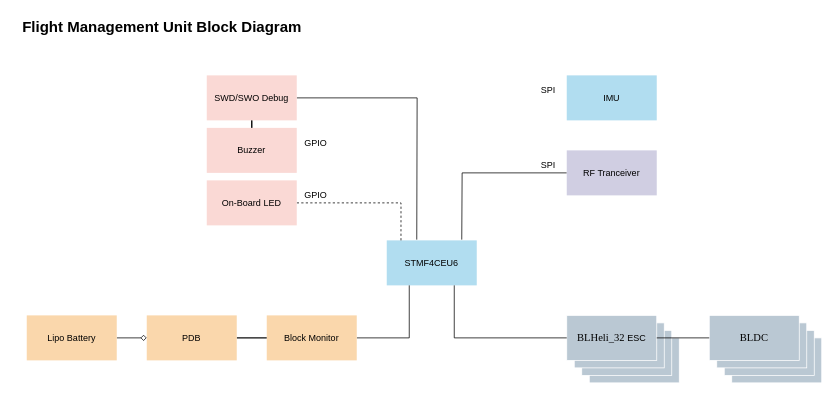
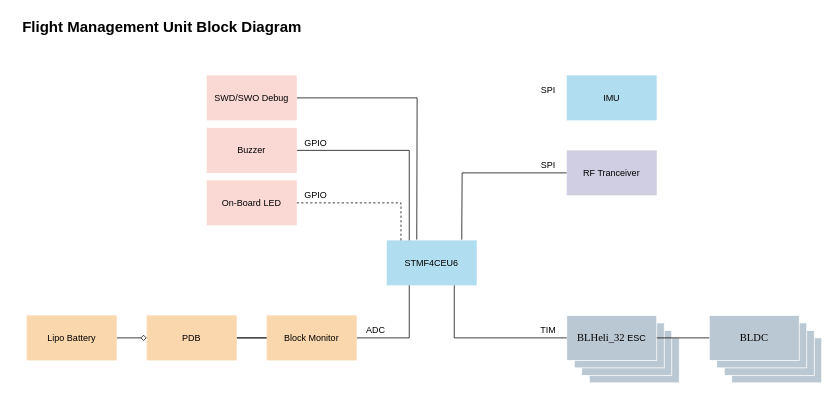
edge "SWD/SWO Debug" -- "Buzzer": now "STMF4CEU6" -- "Buzzer"
node "ADC": added
node "TIM": added
